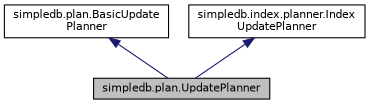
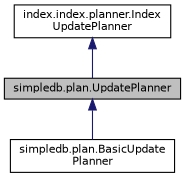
node "simpledb.index.planner.Index UpdatePlanner": label "simpledb.index.planner.Index UpdatePlanner" -> "index.index.planner.Index UpdatePlanner"
edge "simpledb.plan.UpdatePlanner" -> "simpledb.plan.BasicUpdate Planner": reversed
